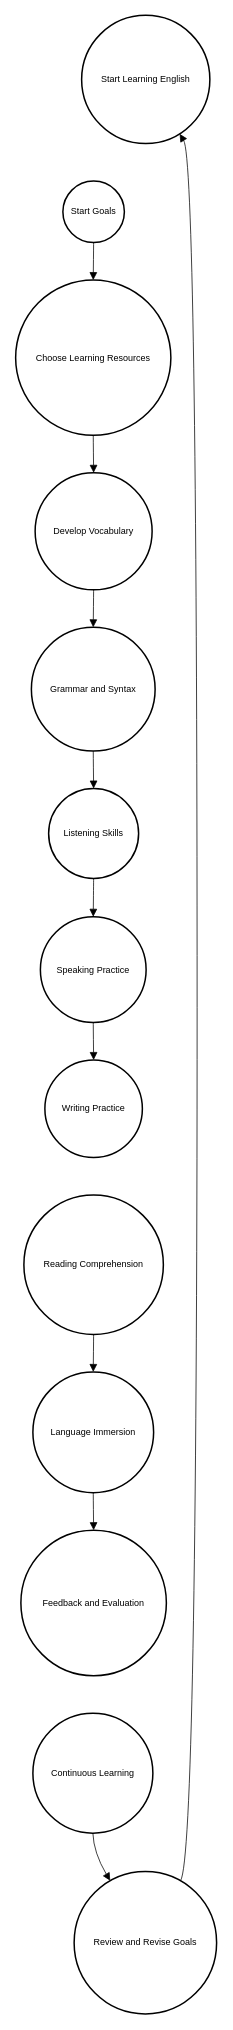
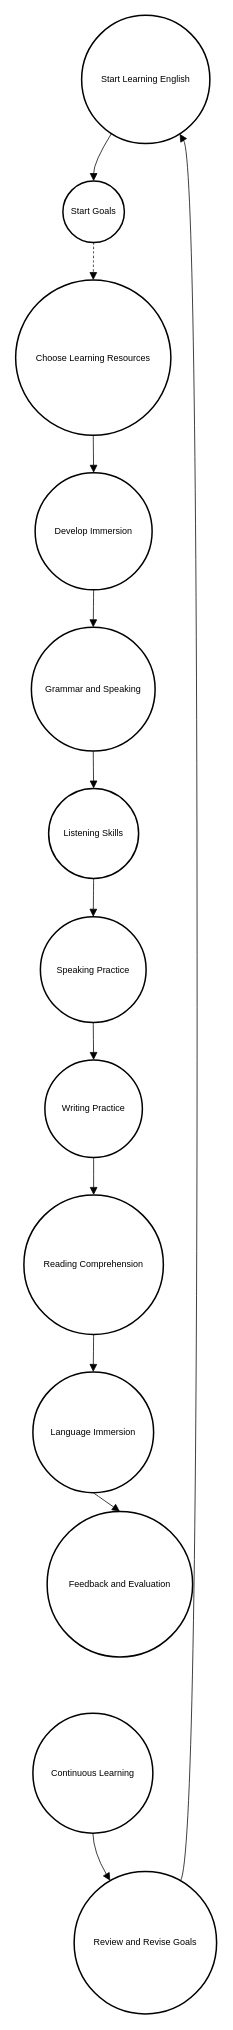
edge "Start Learning English" -> "Start Goals": added
edge "Start Goals" -> "Choose Learning Resources": style solid -> dashed
node "Develop Vocabulary": label "Develop Vocabulary" -> "Develop Immersion"
node "Grammar and Syntax": label "Grammar and Syntax" -> "Grammar and Speaking"
edge "Writing Practice" -> "Reading Comprehension": added
node "Feedback and Evaluation": moved (93, 1603) -> (120, 1584)
